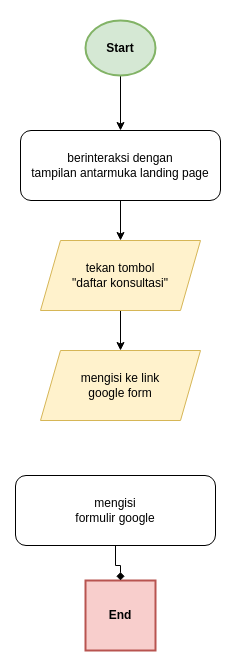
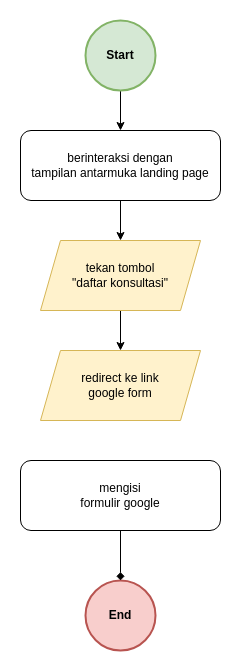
node "Start": size 70x55 -> 70x70
node "mengisi ke link google form": label "mengisi ke link google form" -> "redirect ke link google form"
node "mengisi formulir google": moved (116, 511) -> (121, 496)
node "End": shape rectangle -> ellipse
